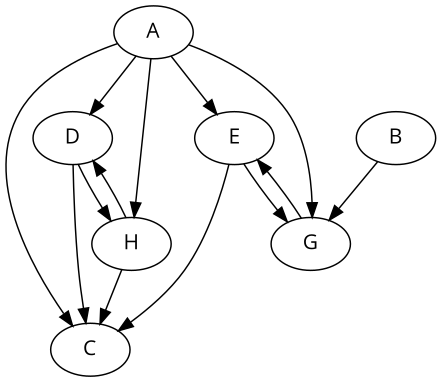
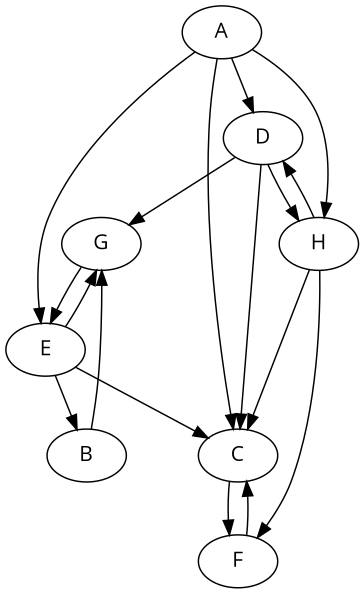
edge "A" -> "G": now "D" -> "G"
edge "E" -> "B": added
node "F": added
